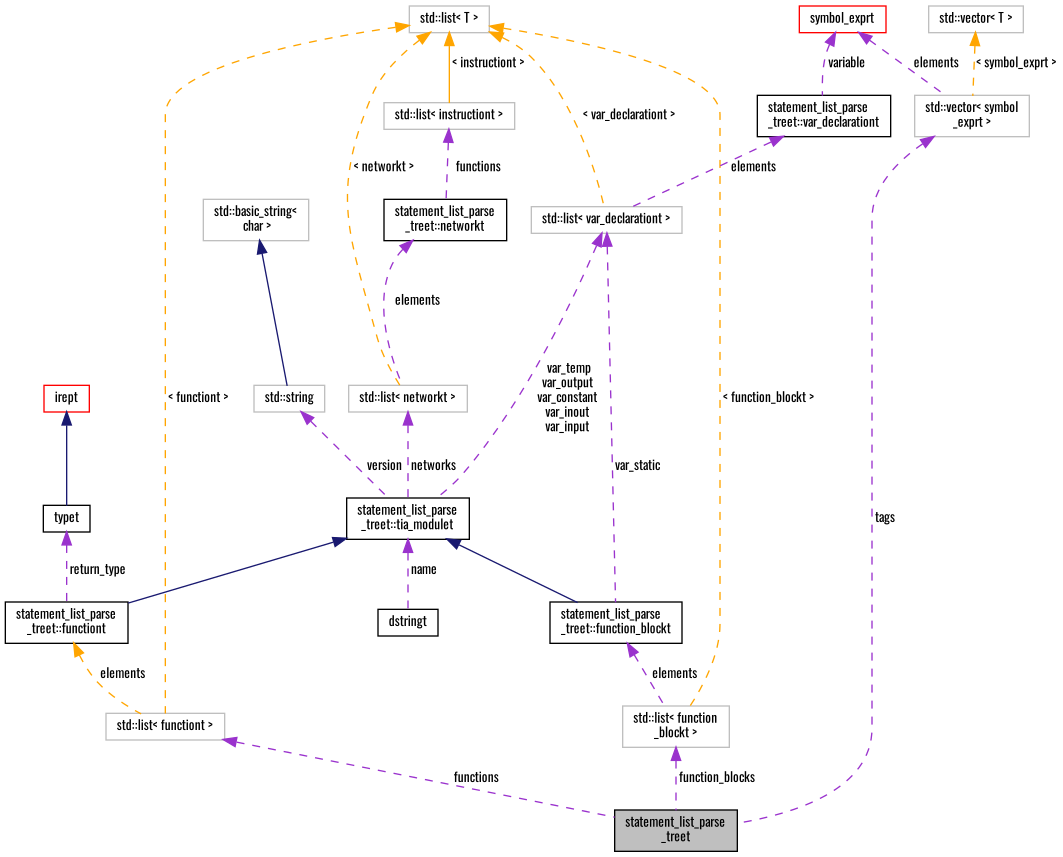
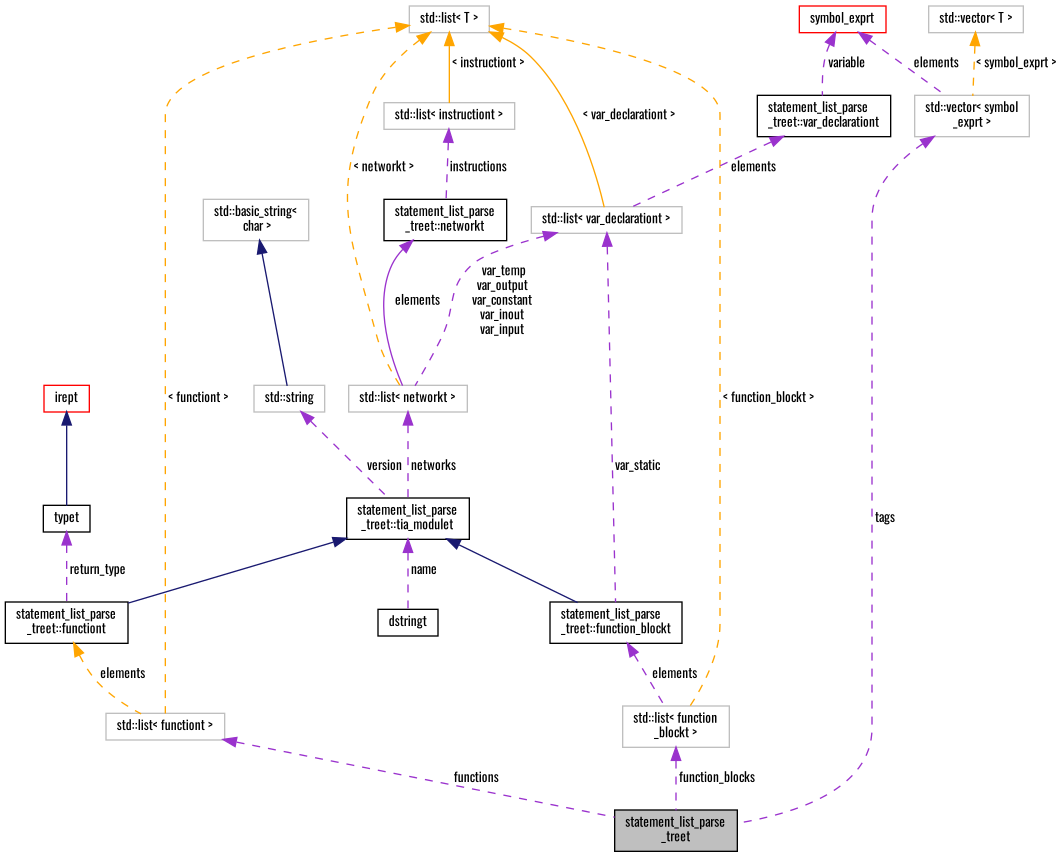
edge "std::list< var_declarationt >" -> "std::list< T >": style dashed -> solid
edge "statement_list_parse _treet::networkt" -> "std::list< instructiont >": label " functions" -> " instructions"
edge "std::list< networkt >" -> "statement_list_parse _treet::networkt": style dashed -> solid
edge "statement_list_parse _treet::tia_modulet" -> "std::list< var_declarationt >": now "std::list< networkt >" -> "std::list< var_declarationt >"
